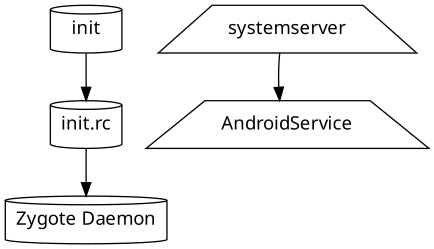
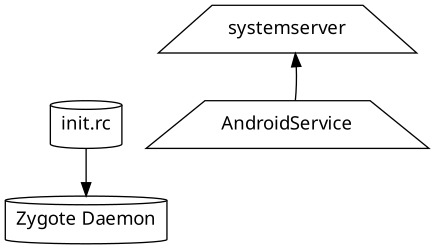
node "init": removed
edge "systemserver" -> "AndroidService": reversed
